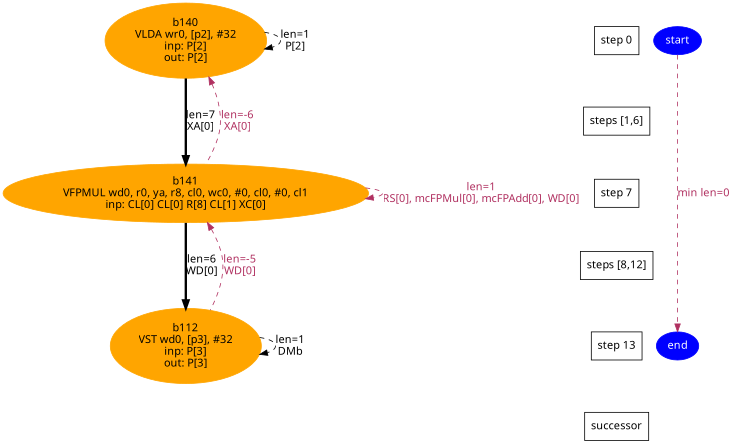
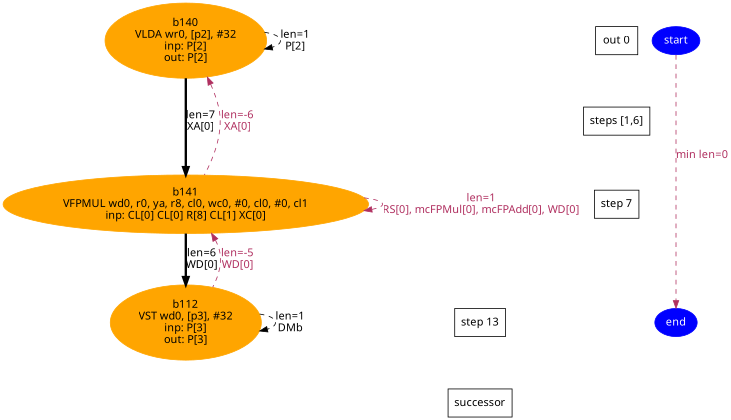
node "step 0": label "step 0" -> "out 0"
node "steps [8,12]": removed
